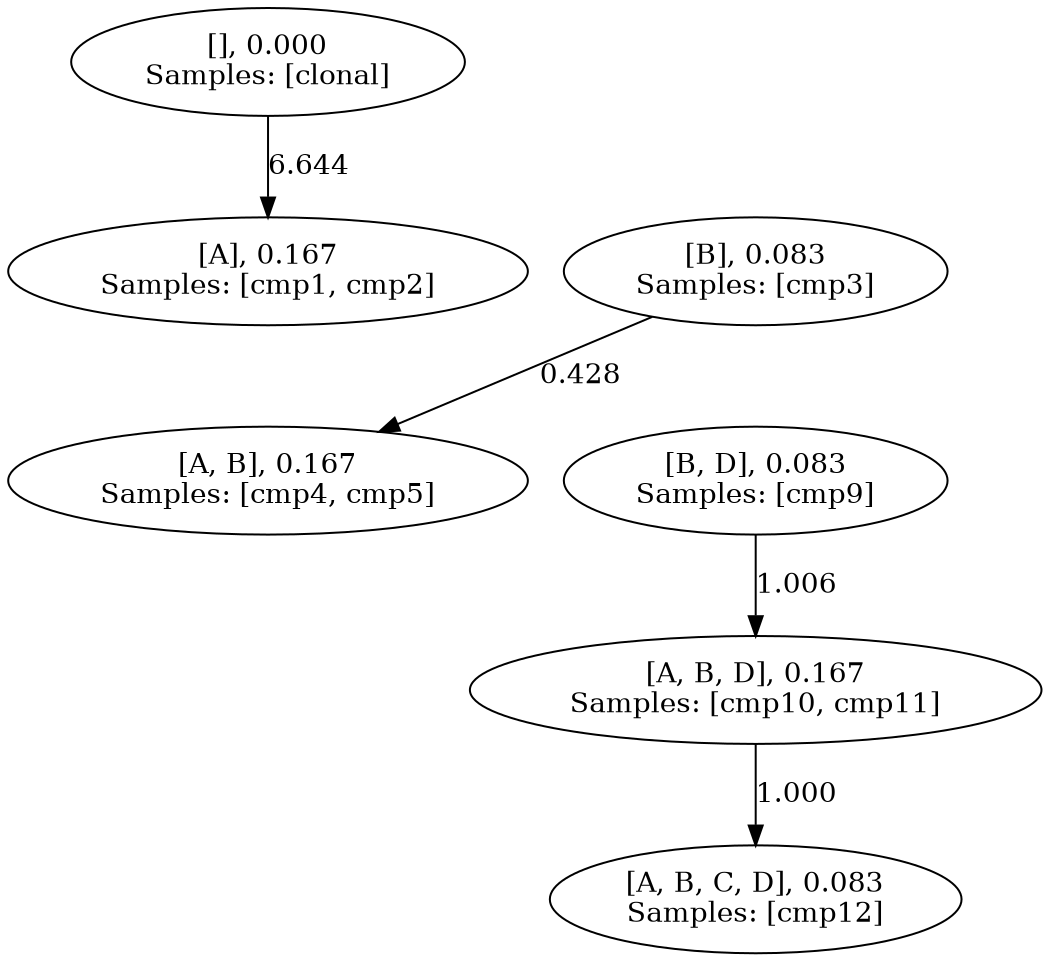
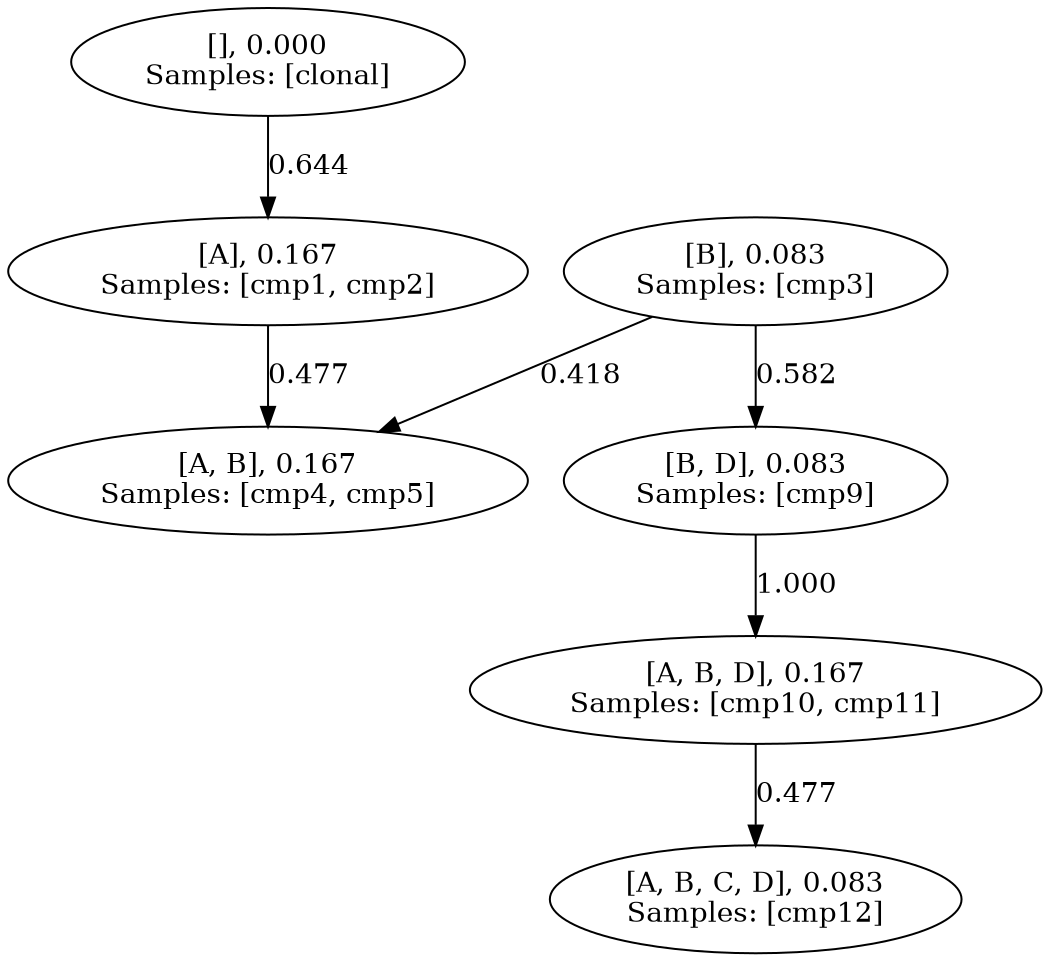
edge "[], 0.000 Samples: [clonal]" -> "[A], 0.167 Samples: [cmp1, cmp2]": label "6.644" -> "0.644"
edge "[A], 0.167 Samples: [cmp1, cmp2]" -> "[A, B], 0.167 Samples: [cmp4, cmp5]": added, label "0.477"
edge "[B], 0.083 Samples: [cmp3]" -> "[B, D], 0.083 Samples: [cmp9]": added, label "0.582"
edge "[B], 0.083 Samples: [cmp3]" -> "[A, B], 0.167 Samples: [cmp4, cmp5]": label "0.428" -> "0.418"
edge "[B, D], 0.083 Samples: [cmp9]" -> "[A, B, D], 0.167 Samples: [cmp10, cmp11]": label "1.006" -> "1.000"
edge "[A, B, D], 0.167 Samples: [cmp10, cmp11]" -> "[A, B, C, D], 0.083 Samples: [cmp12]": label "1.000" -> "0.477"
